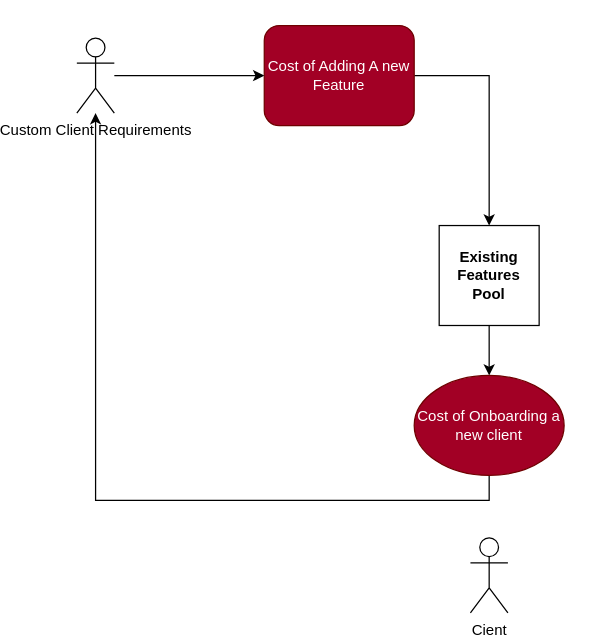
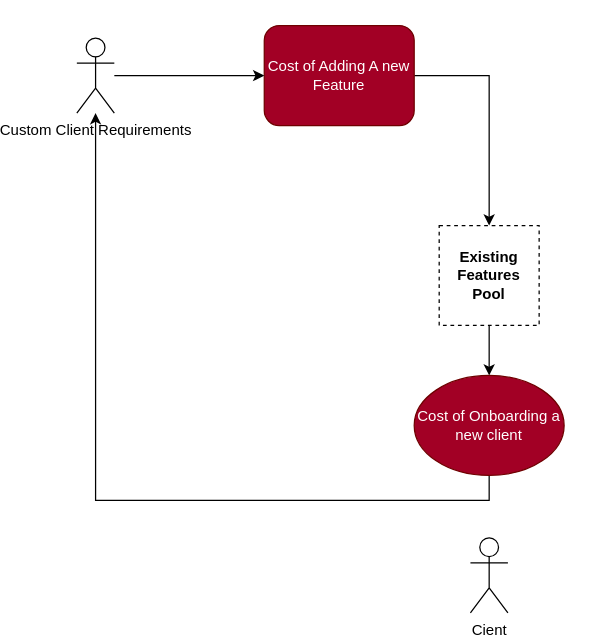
node "Existing Features Pool": style solid -> dashed
